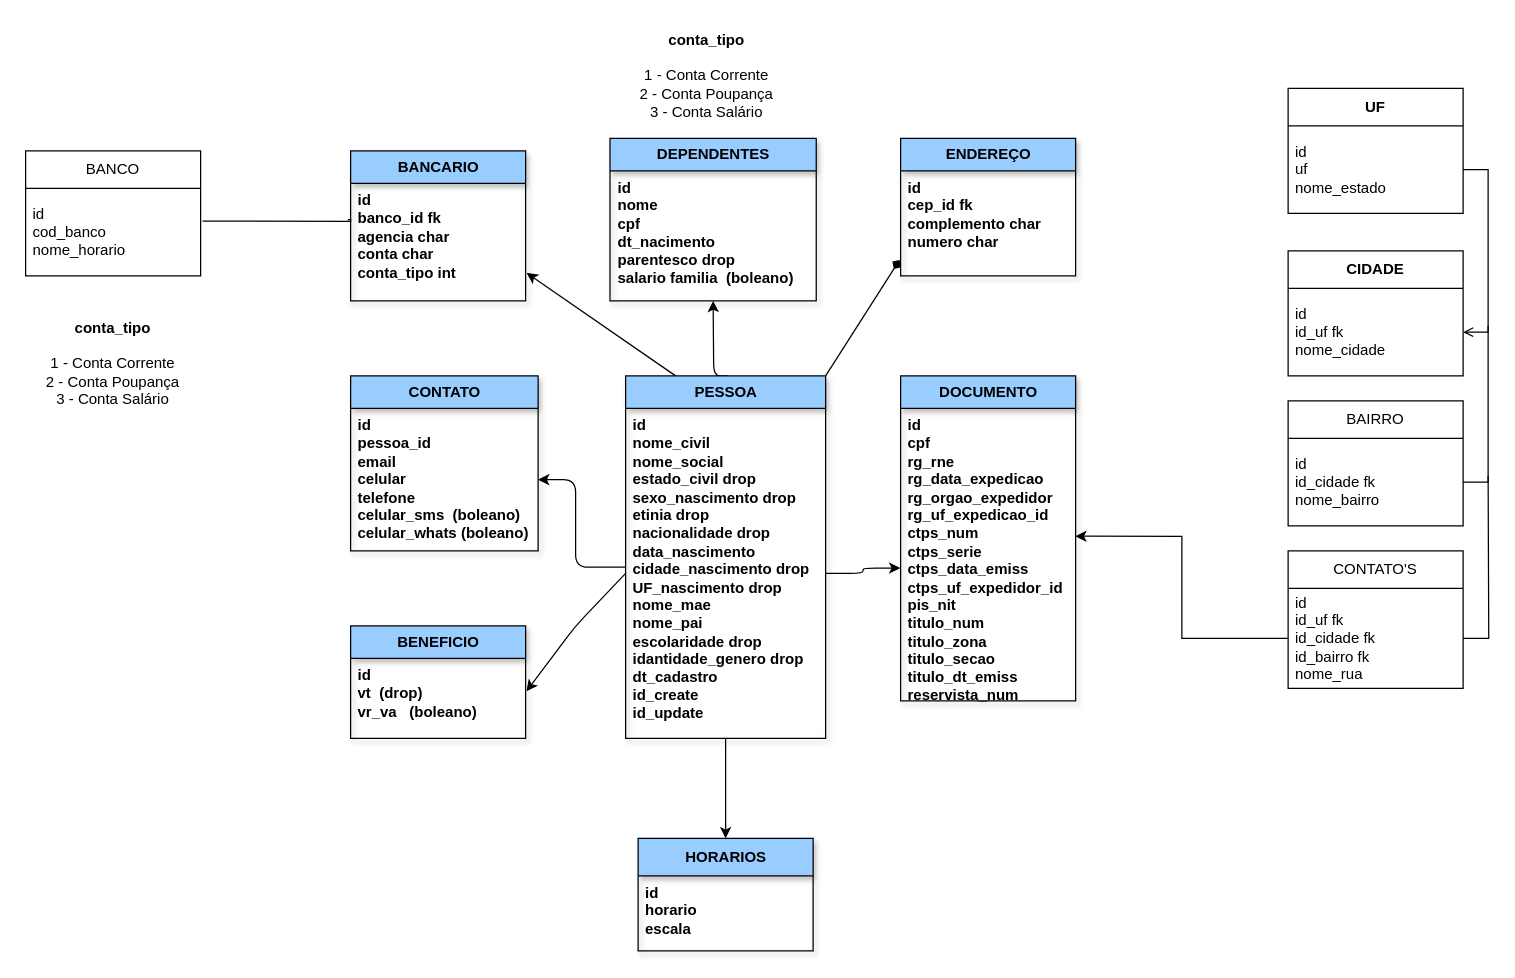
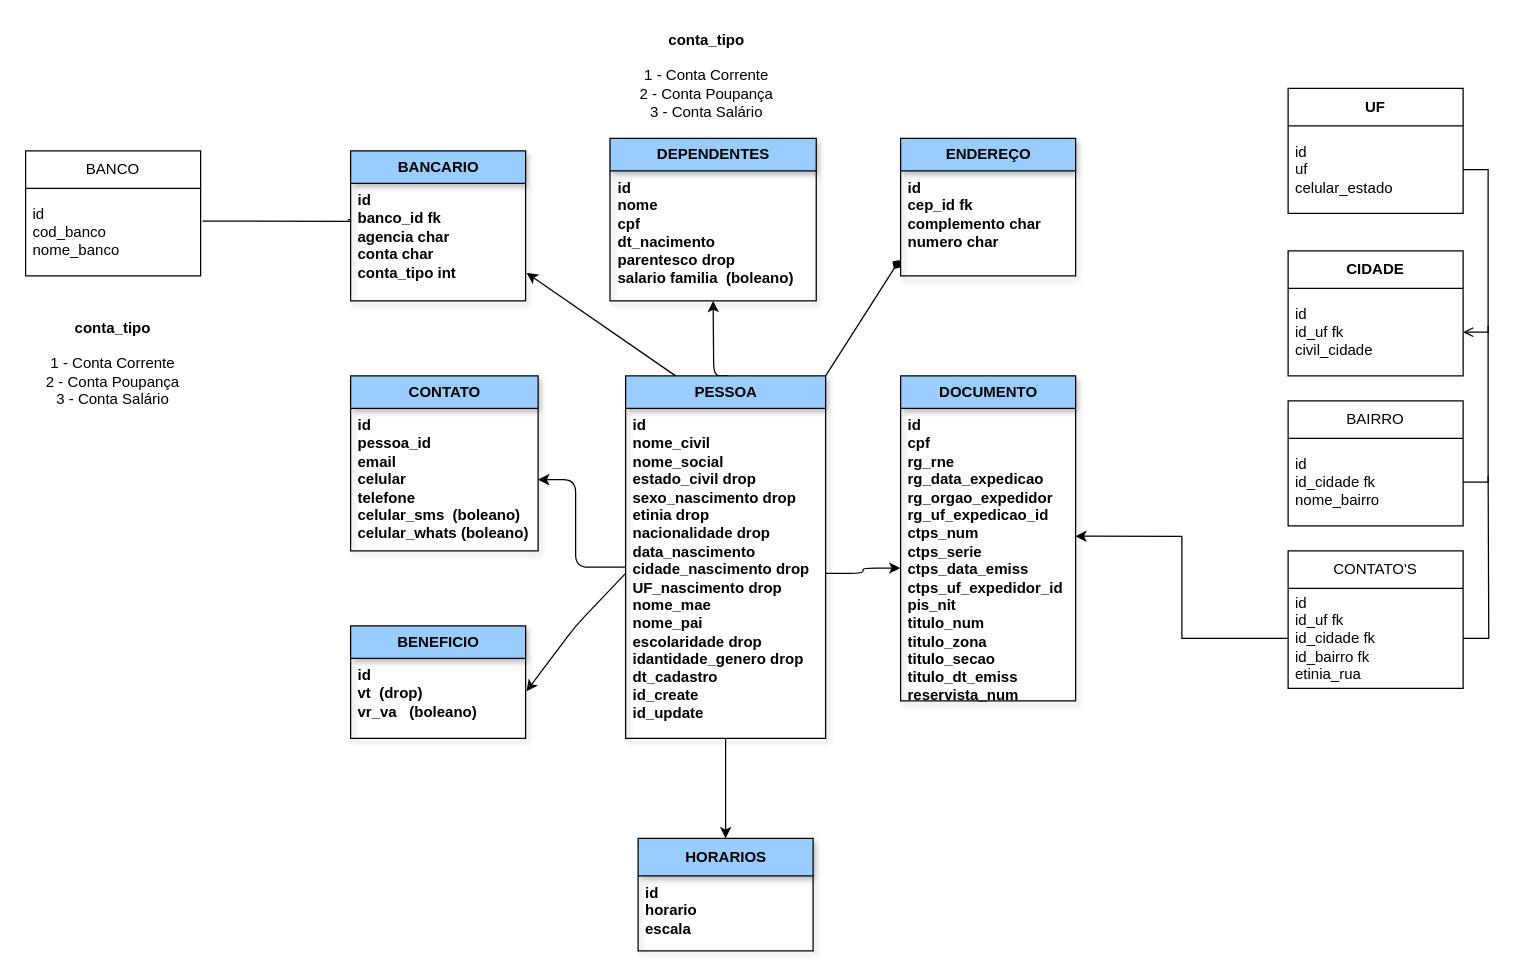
node "id uf nome_estado": label "id uf nome_estado" -> "id uf celular_estado"
node "id cod_banco nome_horario": label "id cod_banco nome_horario" -> "id cod_banco nome_banco"
node "id id_uf fk nome_cidade": label "id id_uf fk nome_cidade" -> "id id_uf fk civil_cidade"
node "id id_uf fk id_cidade fk id_bairro fk nome_rua": label "id id_uf fk id_cidade fk id_bairro fk nome_rua" -> "id id_uf fk id_cidade fk id_bairro fk etinia_rua"
